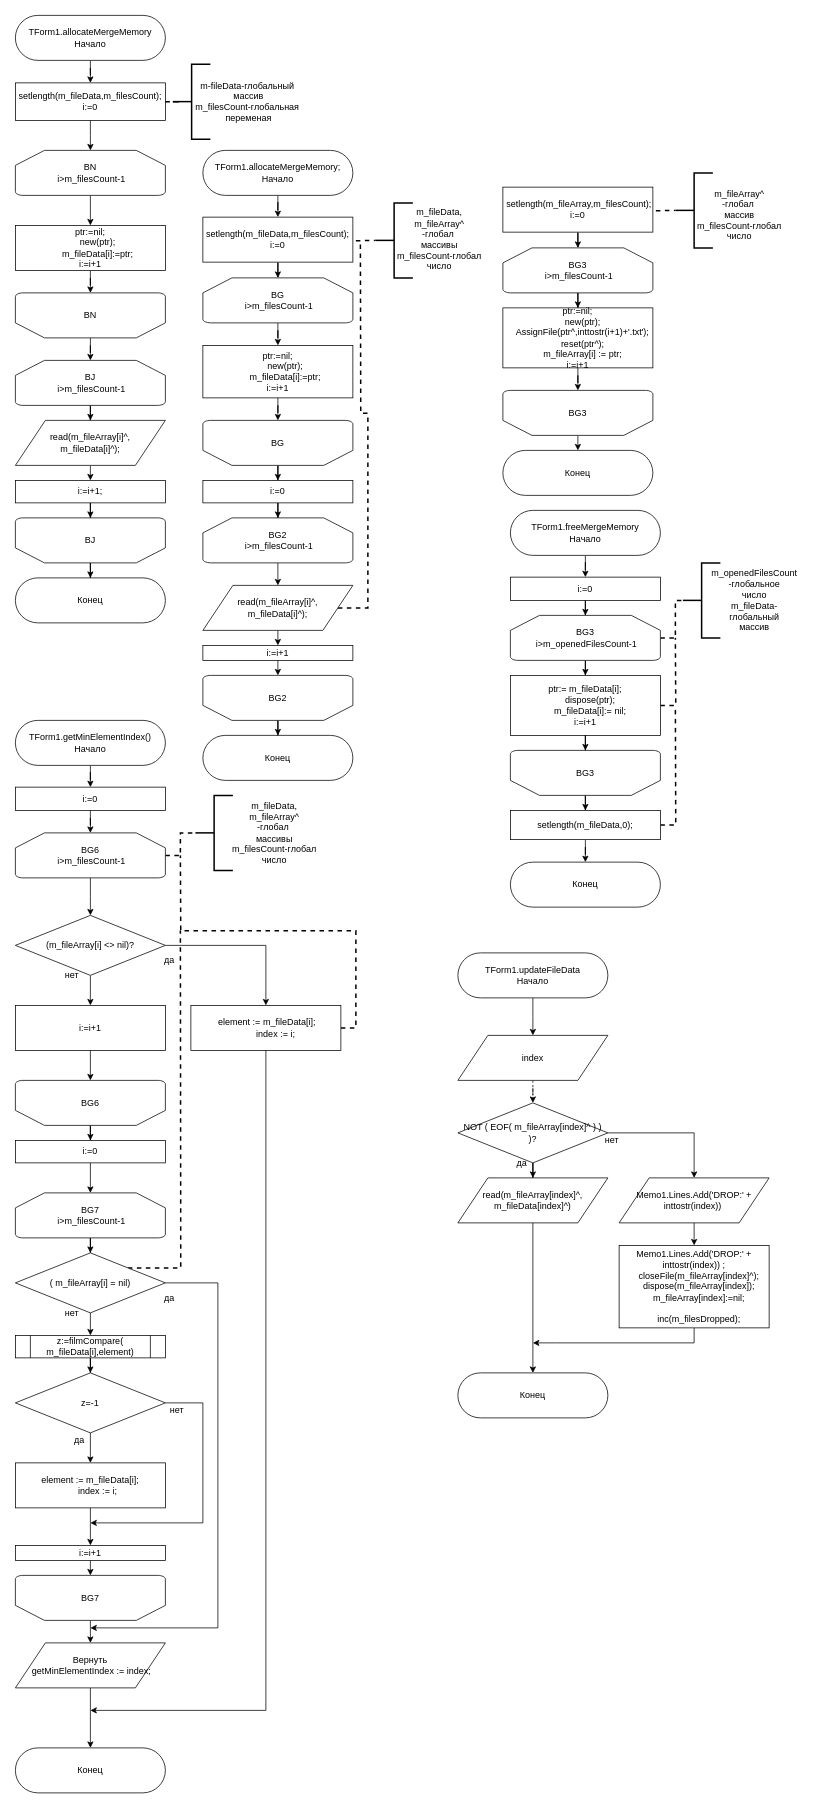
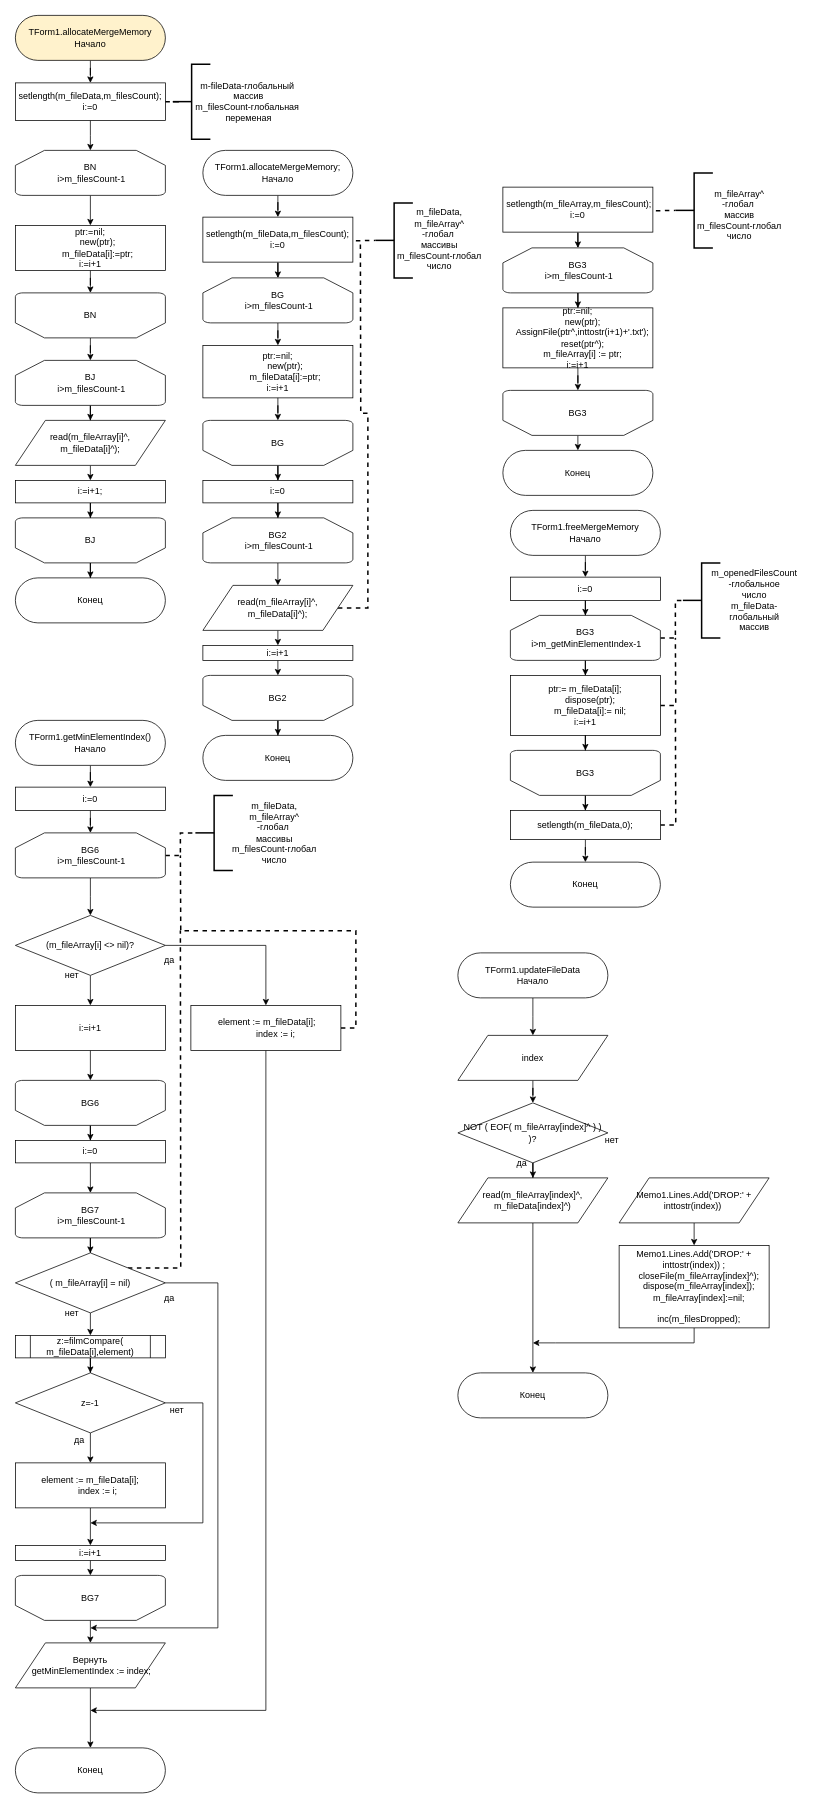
node "TForm1.allocateMergeMemory Начало": fillcolor #ffffff -> #fff2cc
node "BG3 i>m_openedFilesCount-1": label "BG3 i>m_openedFilesCount-1" -> "BG3 i>m_getMinElementIndex-1"
edge "index" -> "NOT ( EOF( m_fileArray[index]^ ) ) )?": style dashed -> solid
edge "NOT ( EOF( m_fileArray[index]^ ) ) )?" -> "Memo1.Lines.Add('DROP:' + inttostr(index))": removed
